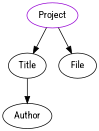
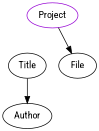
edge "Project" -> "Title": removed
